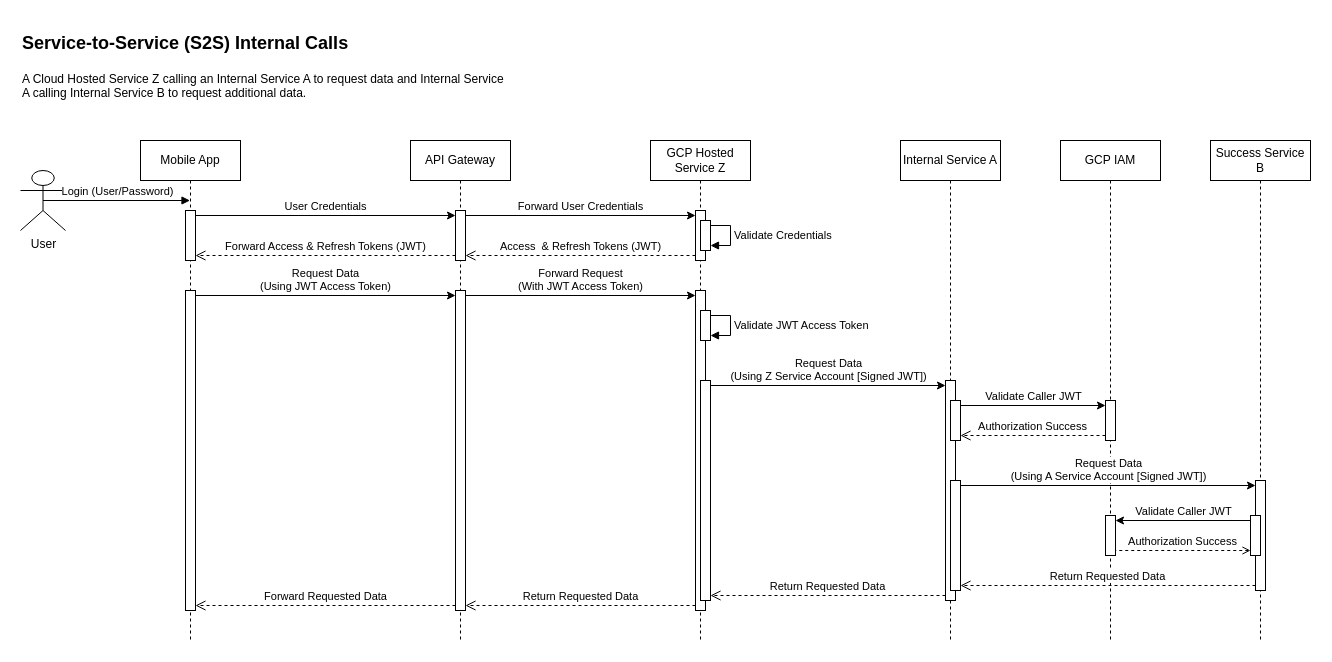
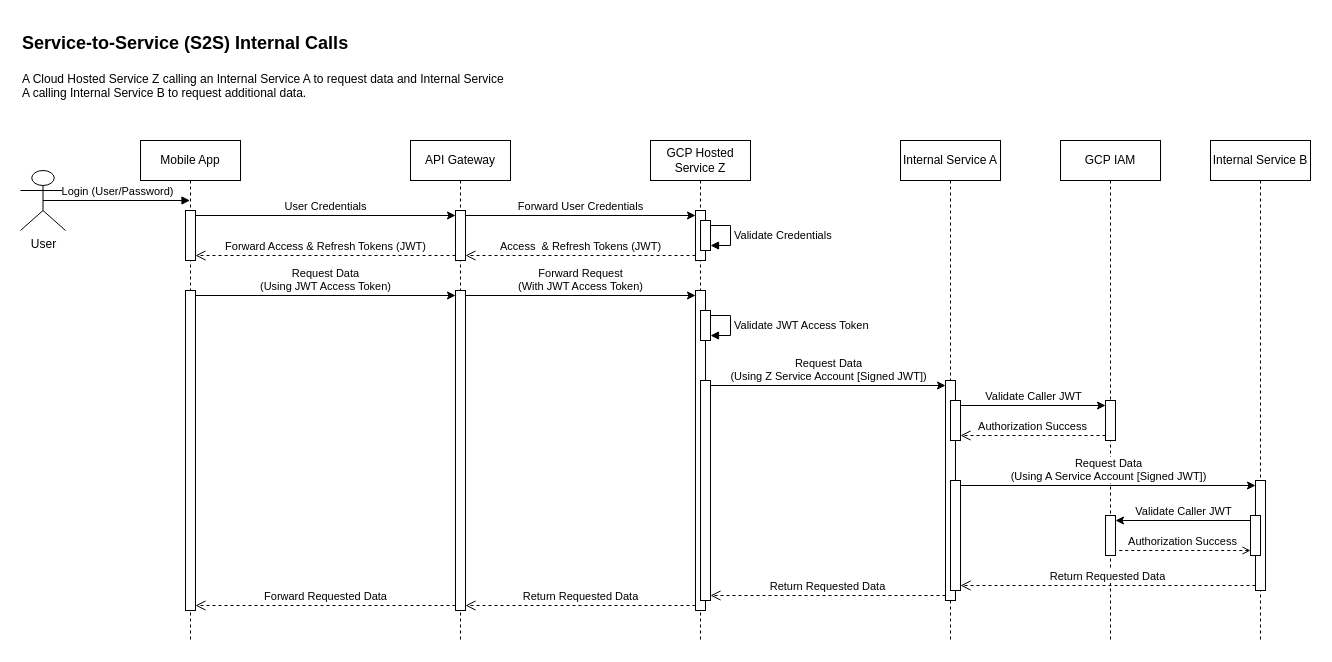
node "Success Service B": label "Success Service B" -> "Internal Service B"
